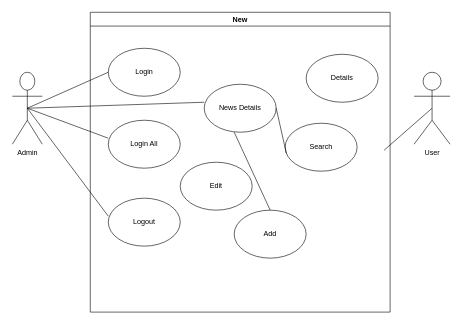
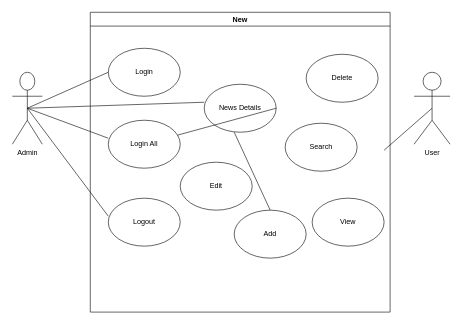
node "Details": label "Details" -> "Delete"
edge "News Details" -- "Search": now "News Details" -- "Login All"
node "View": added
